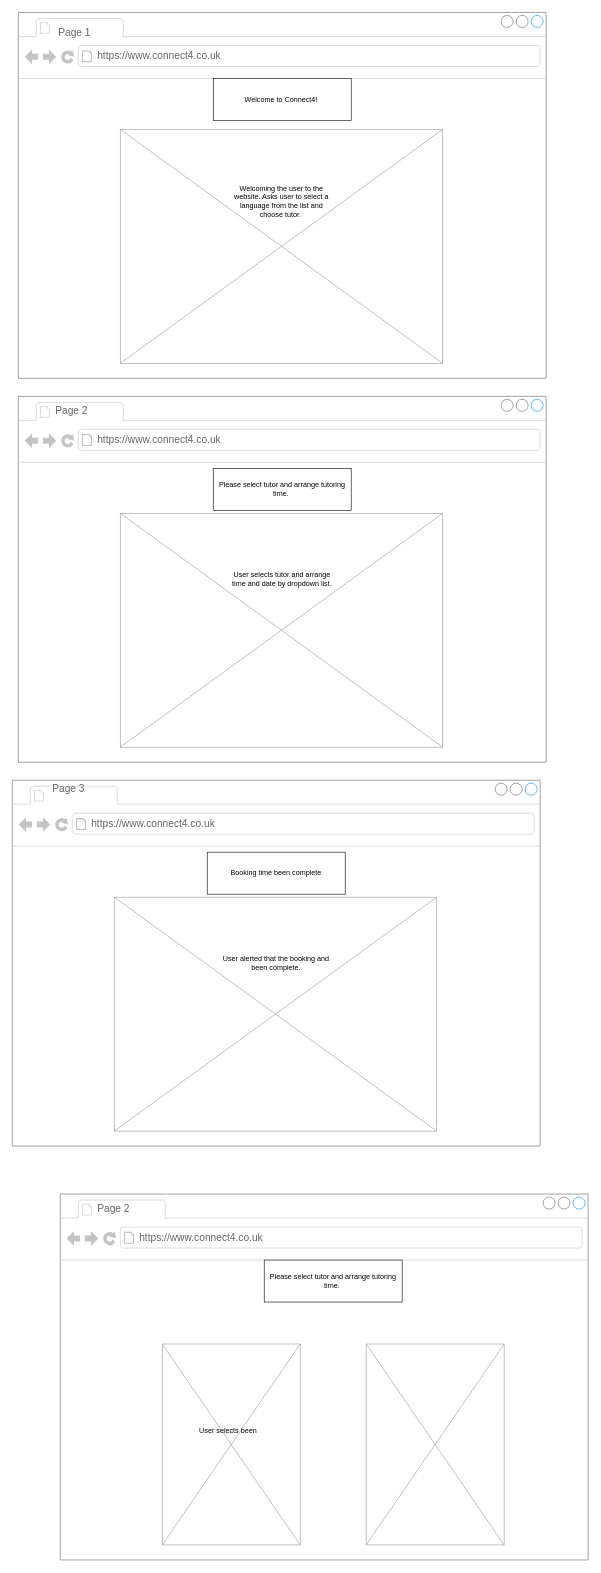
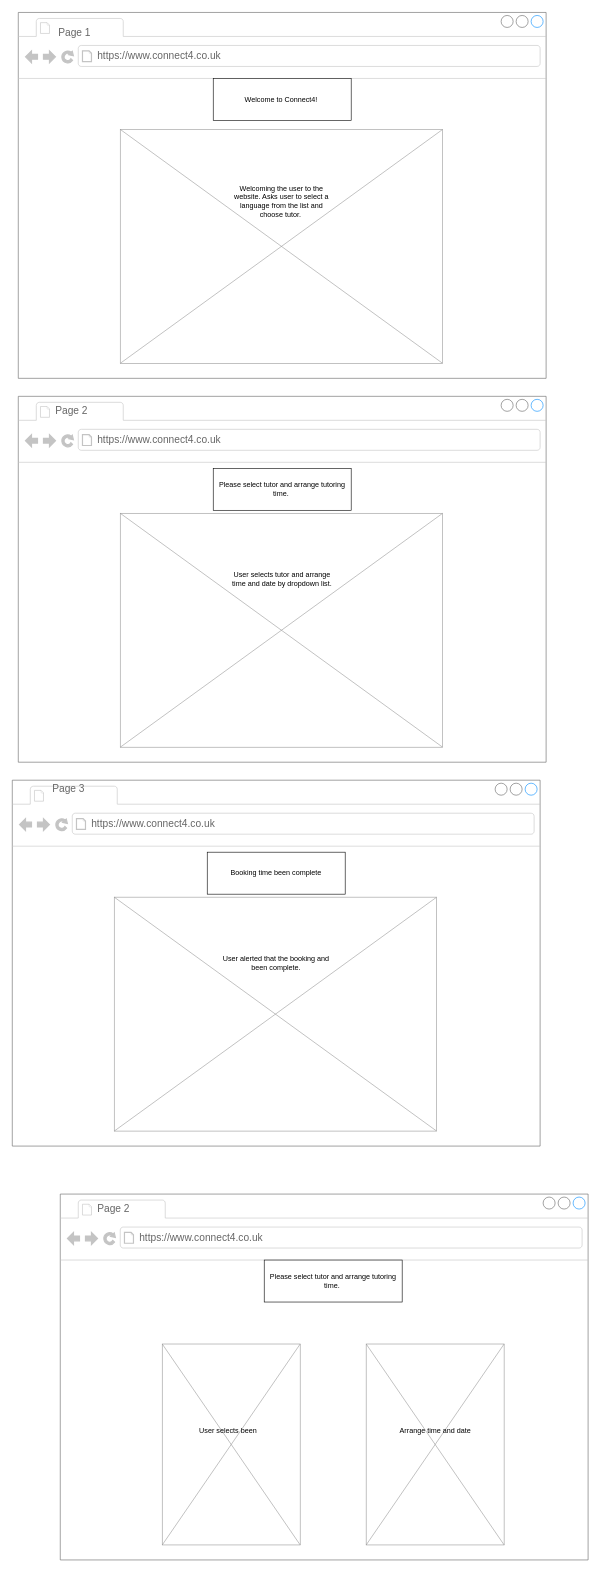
node "Arrange time and date": added
